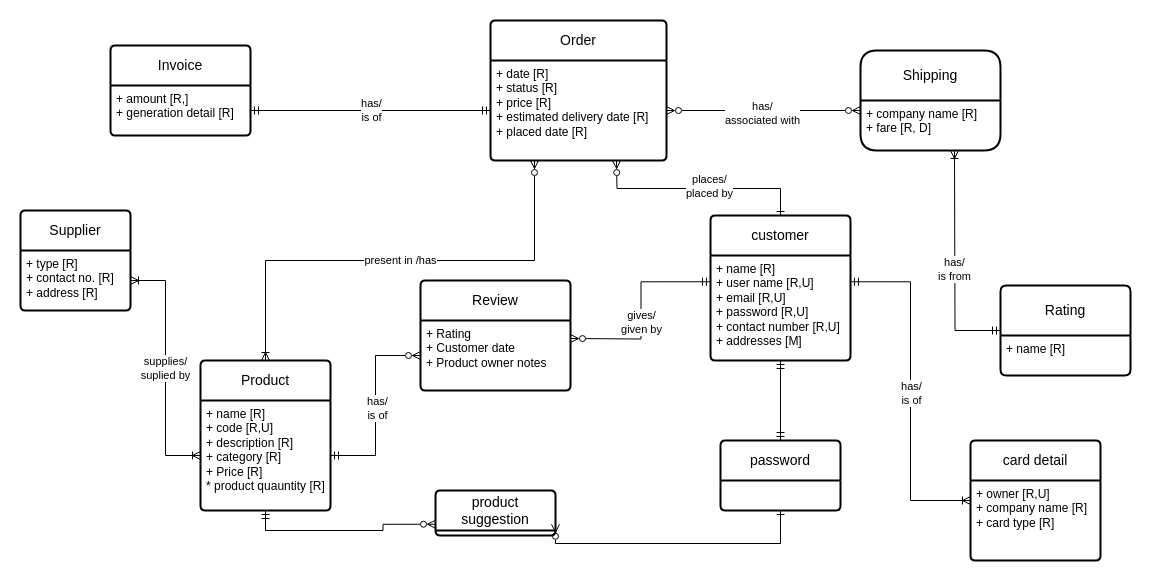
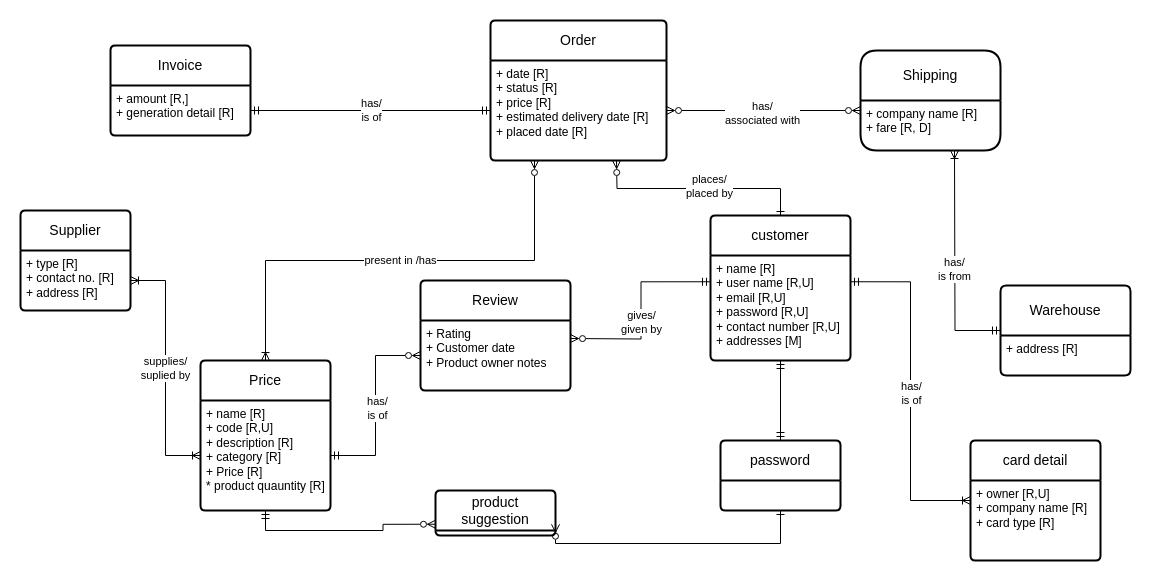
node "Rating": label "Rating" -> "Warehouse"
node "+ name [R]": label "+ name [R]" -> "+ address [R]"
node "Product": label "Product" -> "Price"
